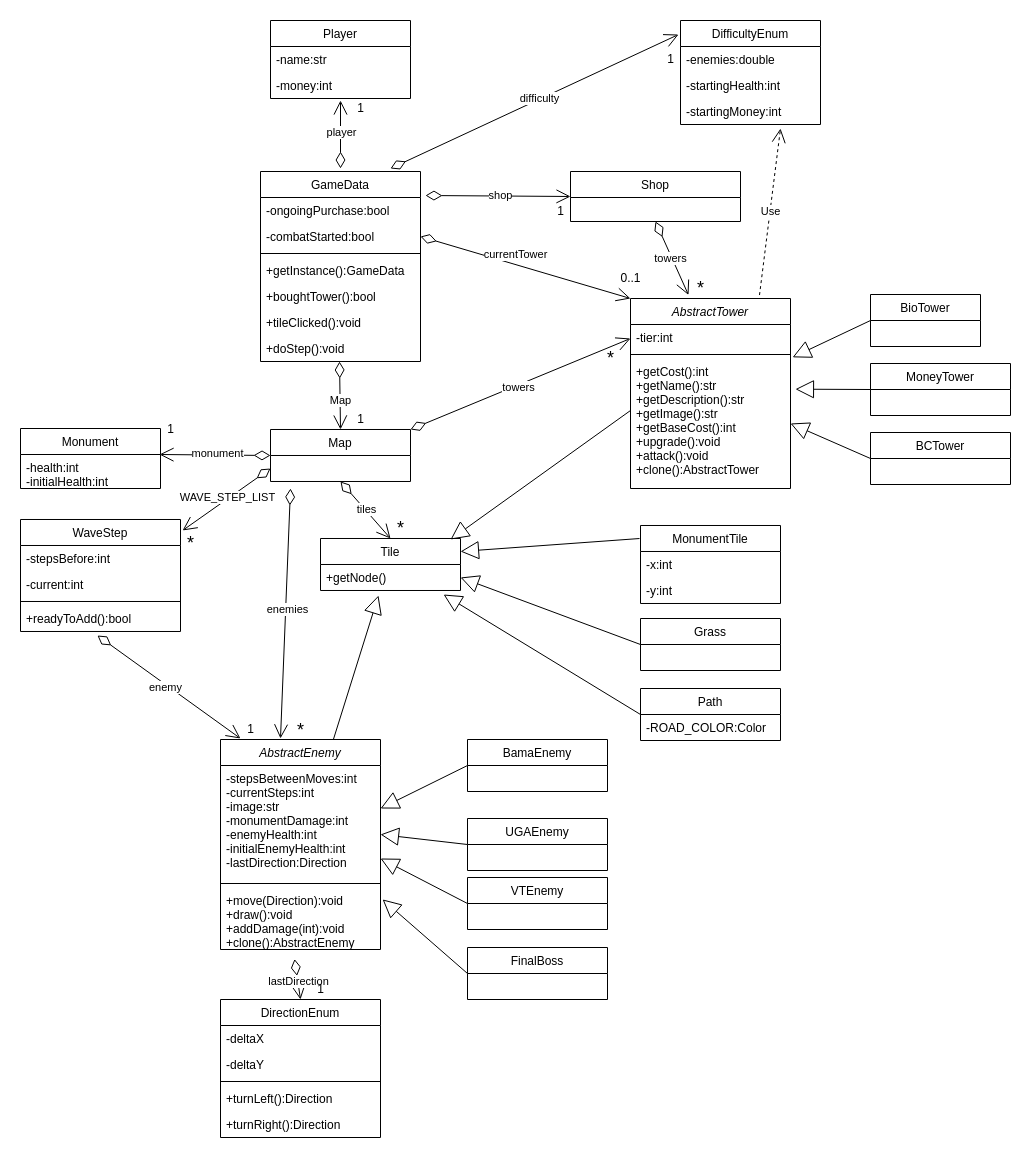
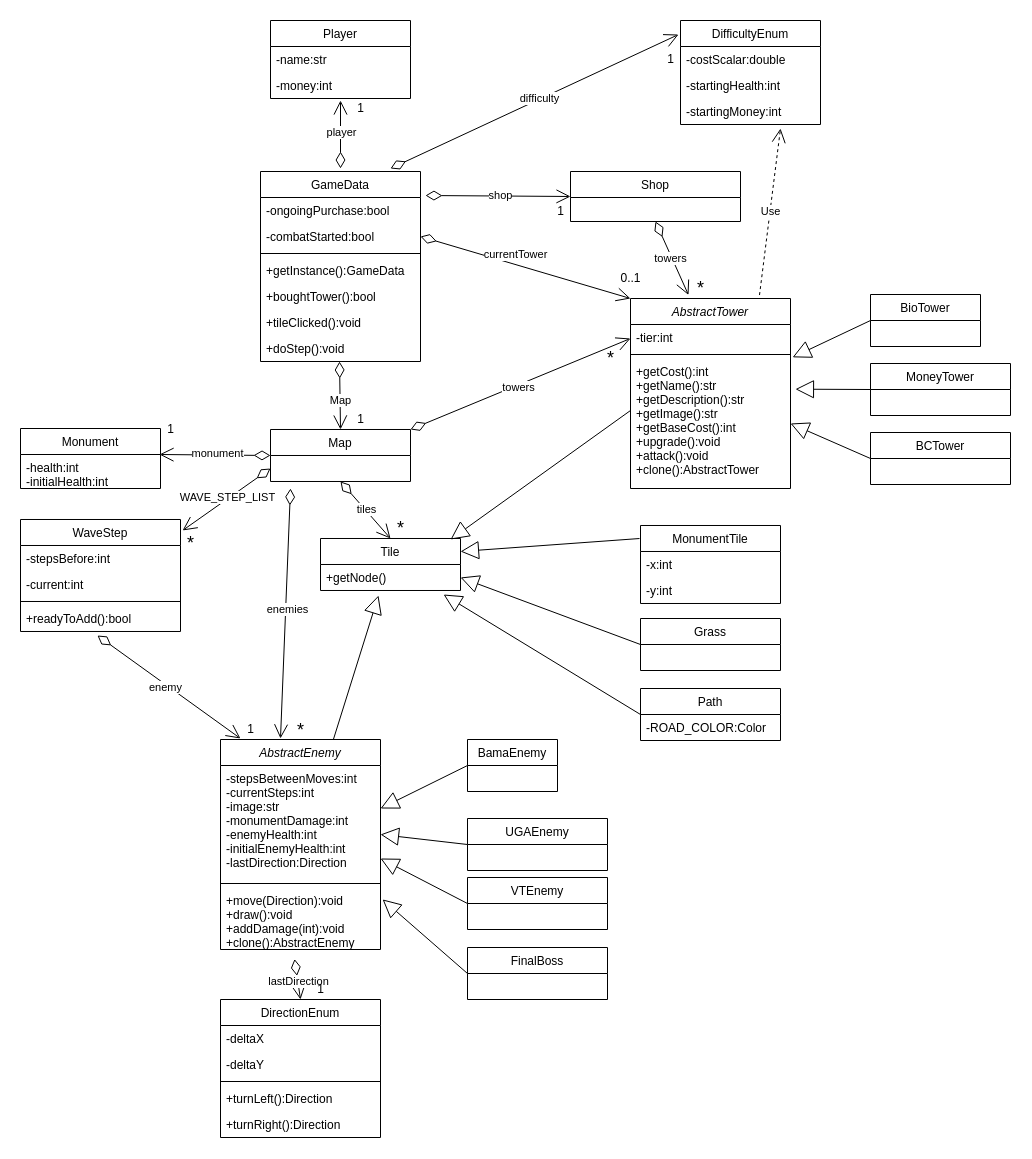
node "-enemies:double": label "-enemies:double" -> "-costScalar:double"
node "BamaEnemy": size 140x52 -> 90x52
